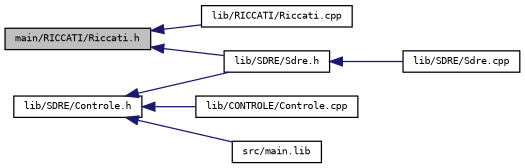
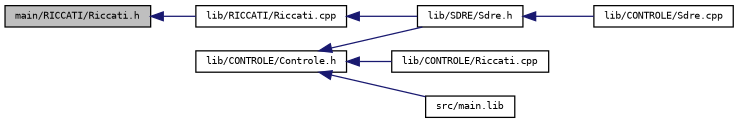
edge "lib/SDRE/Sdre.h" -> "main/RICCATI/Riccati.h": now "lib/SDRE/Sdre.h" -> "lib/RICCATI/Riccati.cpp"
node "lib/SDRE/Sdre.cpp": label "lib/SDRE/Sdre.cpp" -> "lib/CONTROLE/Sdre.cpp"
node "lib/SDRE/Controle.h": label "lib/SDRE/Controle.h" -> "lib/CONTROLE/Controle.h"
node "lib/CONTROLE/Controle.cpp": label "lib/CONTROLE/Controle.cpp" -> "lib/CONTROLE/Riccati.cpp"
